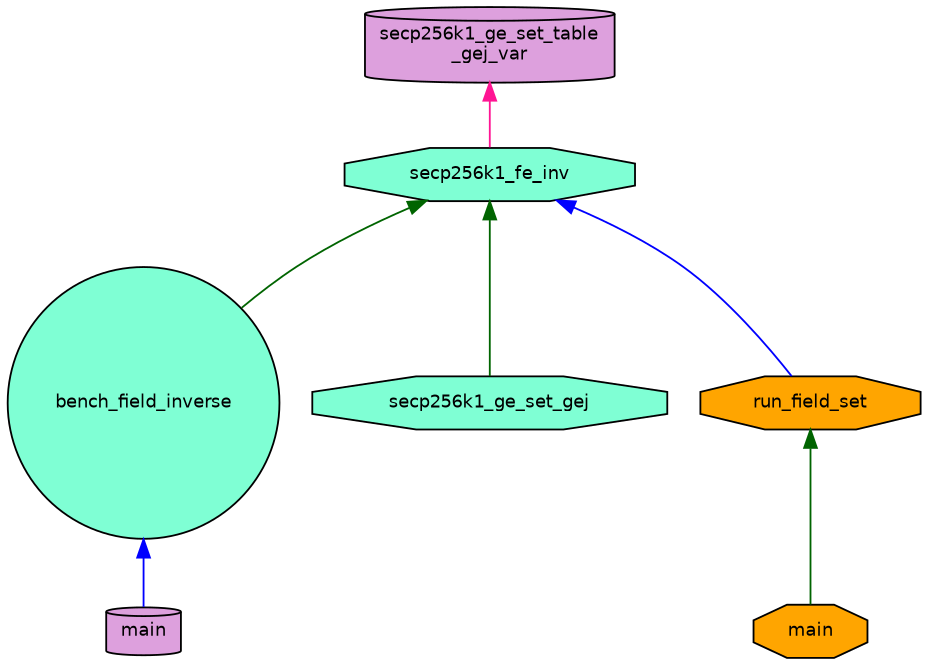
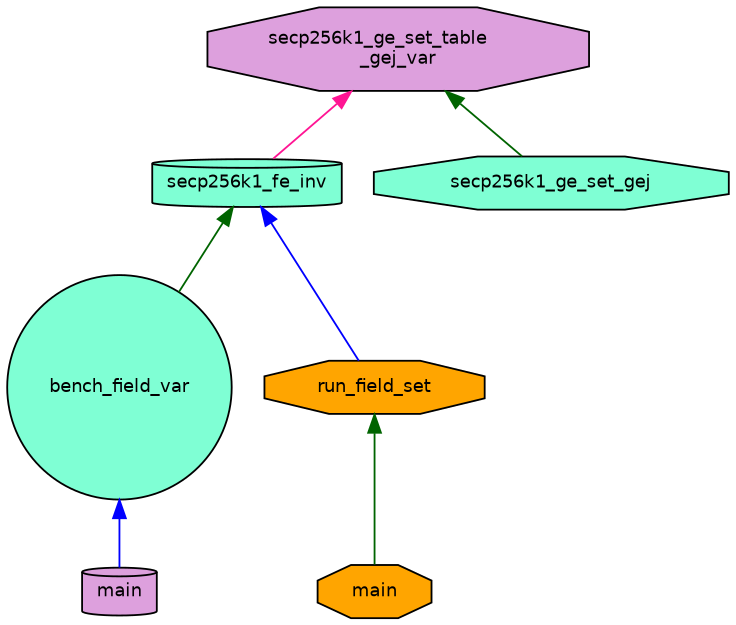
node "secp256k1_ge_set_table _gej_var": shape cylinder -> octagon
node "secp256k1_fe_inv": shape octagon -> cylinder
edge "secp256k1_ge_set_gej" -> "secp256k1_fe_inv": now "secp256k1_ge_set_gej" -> "secp256k1_ge_set_table _gej_var"
node "bench_field_inverse": label "bench_field_inverse" -> "bench_field_var"
